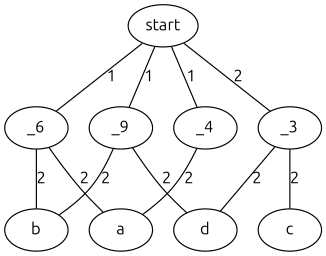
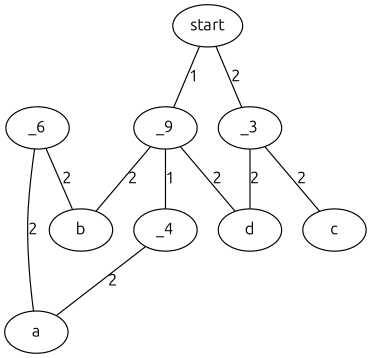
edge "start" -- "_6": removed, label "1"
edge "start" -- "_4": now "_9" -- "_4"
